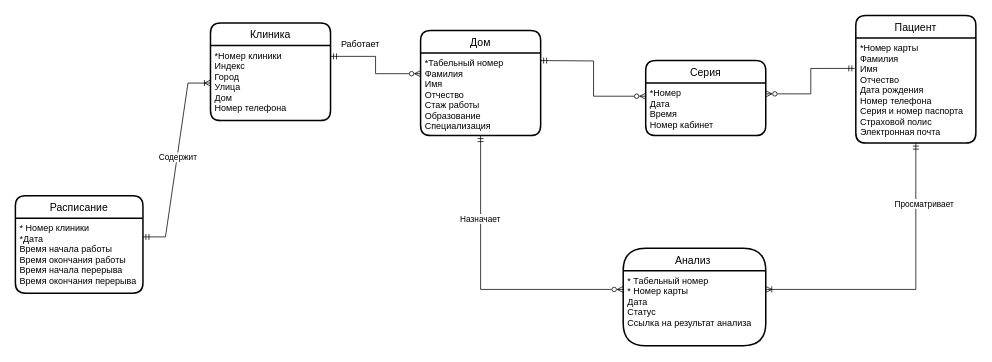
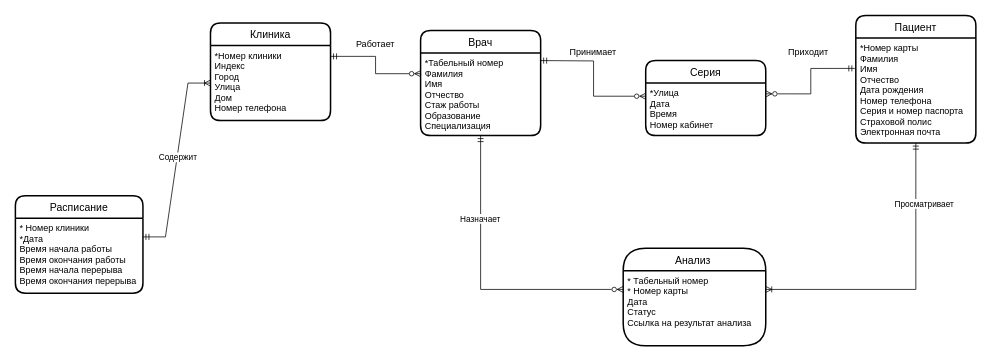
node "Работает": moved (360, 42) -> (375, 42)
node "Дом": label "Дом" -> "Врач"
node "Принимает": added
node "Приходит": added
node "*Номер Дата Время Номер кабинет": label "*Номер Дата Время Номер кабинет" -> "*Улица Дата Время Номер кабинет"
